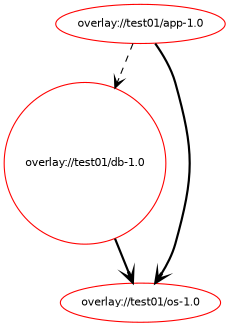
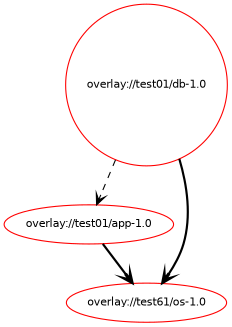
edge "overlay://test01/app-1.0" -> "overlay://test01/db-1.0": reversed
node "overlay://test01/os-1.0": label "overlay://test01/os-1.0" -> "overlay://test61/os-1.0"
